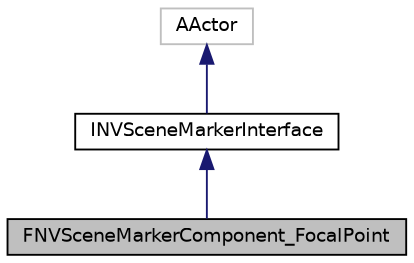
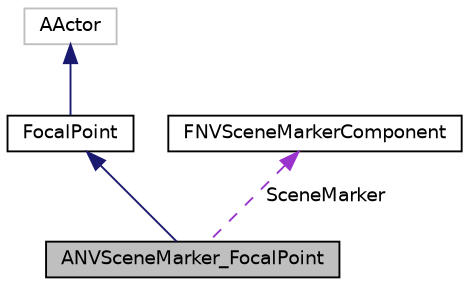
node "INVSceneMarkerInterface": label "INVSceneMarkerInterface" -> "FocalPoint"
node "FNVSceneMarkerComponent": added
node "FNVSceneMarkerComponent_FocalPoint": label "FNVSceneMarkerComponent_FocalPoint" -> "ANVSceneMarker_FocalPoint"
